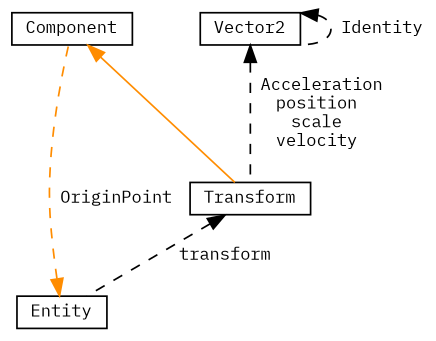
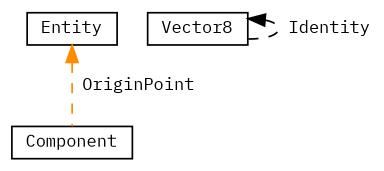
node "Vector2": label "Vector2" -> "Vector8"
node "Transform": removed
